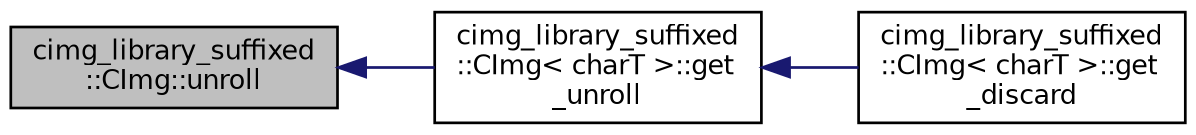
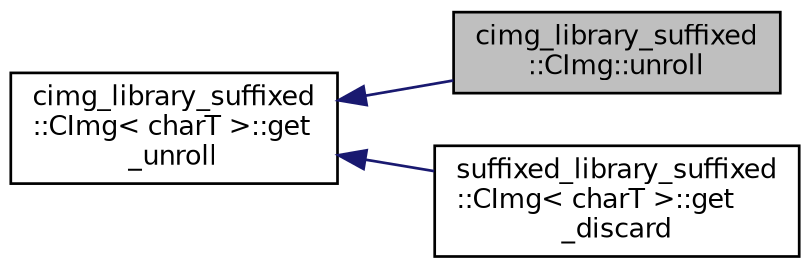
edge "cimg_library_suffixed ::CImg< charT >::get _unroll" -> "cimg_library_suffixed ::CImg::unroll": reversed
node "cimg_library_suffixed ::CImg< charT >::get _discard": label "cimg_library_suffixed ::CImg< charT >::get _discard" -> "suffixed_library_suffixed ::CImg< charT >::get _discard"
